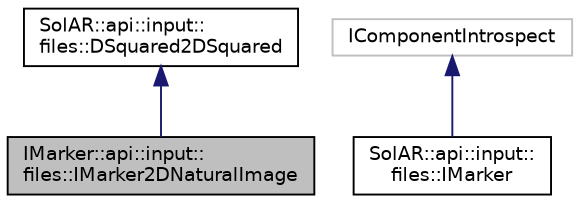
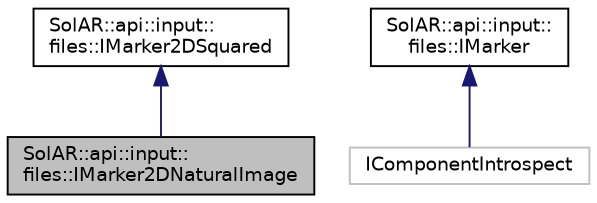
node "SolAR::api::input:: files::DSquared2DSquared": label "SolAR::api::input:: files::DSquared2DSquared" -> "SolAR::api::input:: files::IMarker2DSquared"
edge "SolAR::api::input:: files::IMarker" -> "IComponentIntrospect": reversed
node "IMarker::api::input:: files::IMarker2DNaturalImage": label "IMarker::api::input:: files::IMarker2DNaturalImage" -> "SolAR::api::input:: files::IMarker2DNaturalImage"
